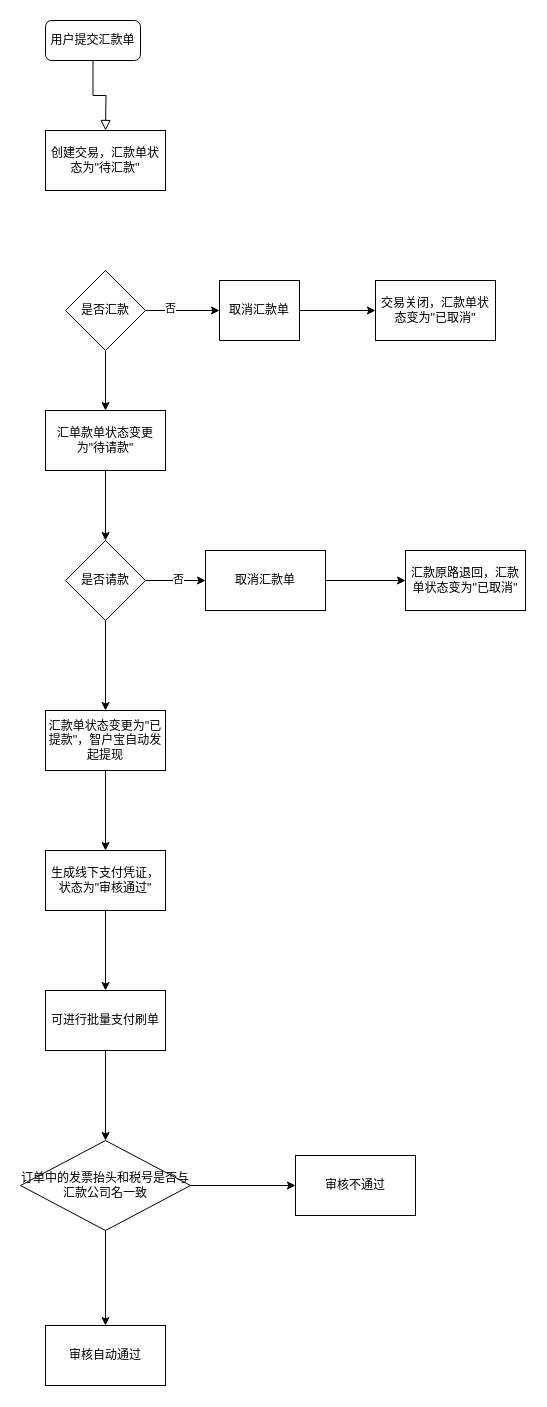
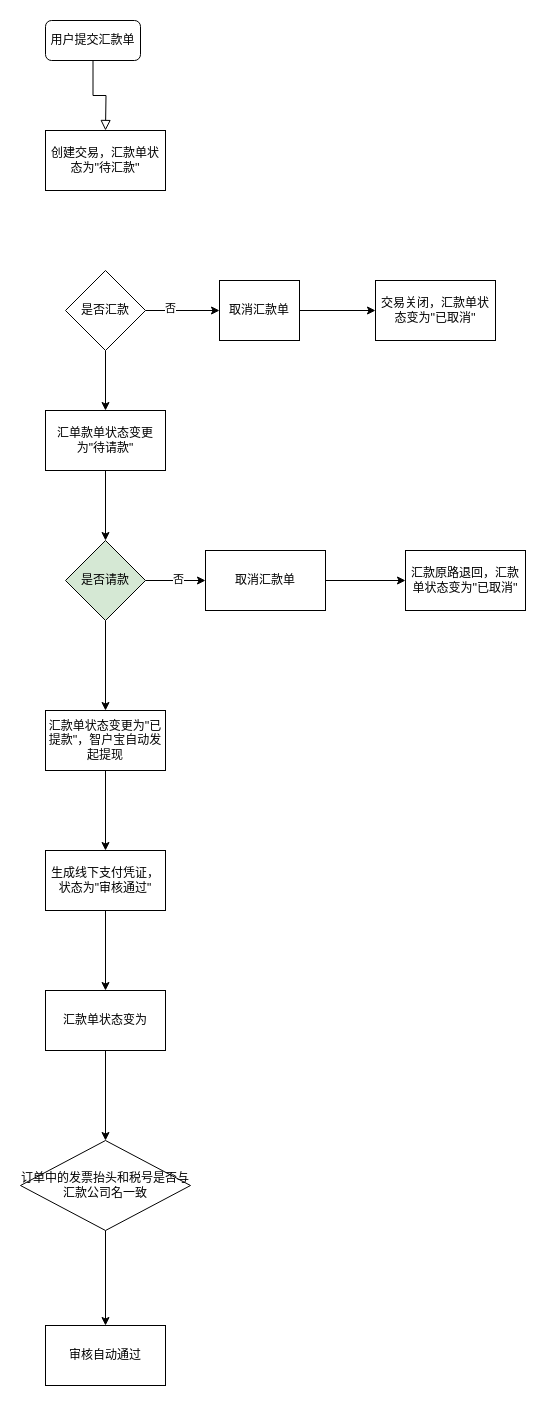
node "是否请款": fillcolor #ffffff -> #d5e8d4
node "可进行批量支付刷单": label "可进行批量支付刷单" -> "汇款单状态变为"
edge "订单中的发票抬头和税号是否与汇款公司名一致" -> "审核不通过": removed
node "审核不通过": removed
